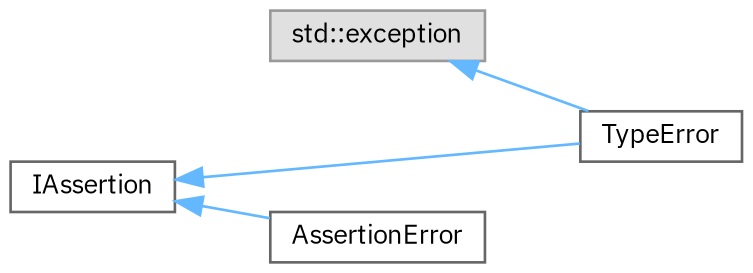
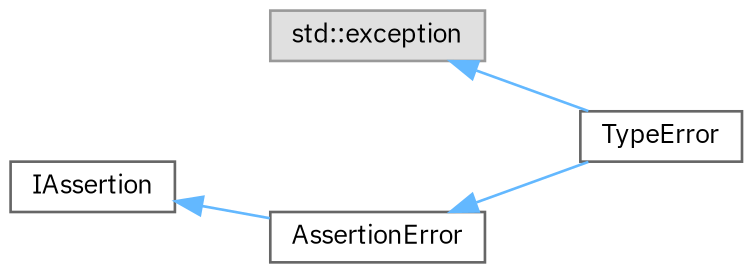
edge "TypeError" -> "IAssertion": now "TypeError" -> "AssertionError"
